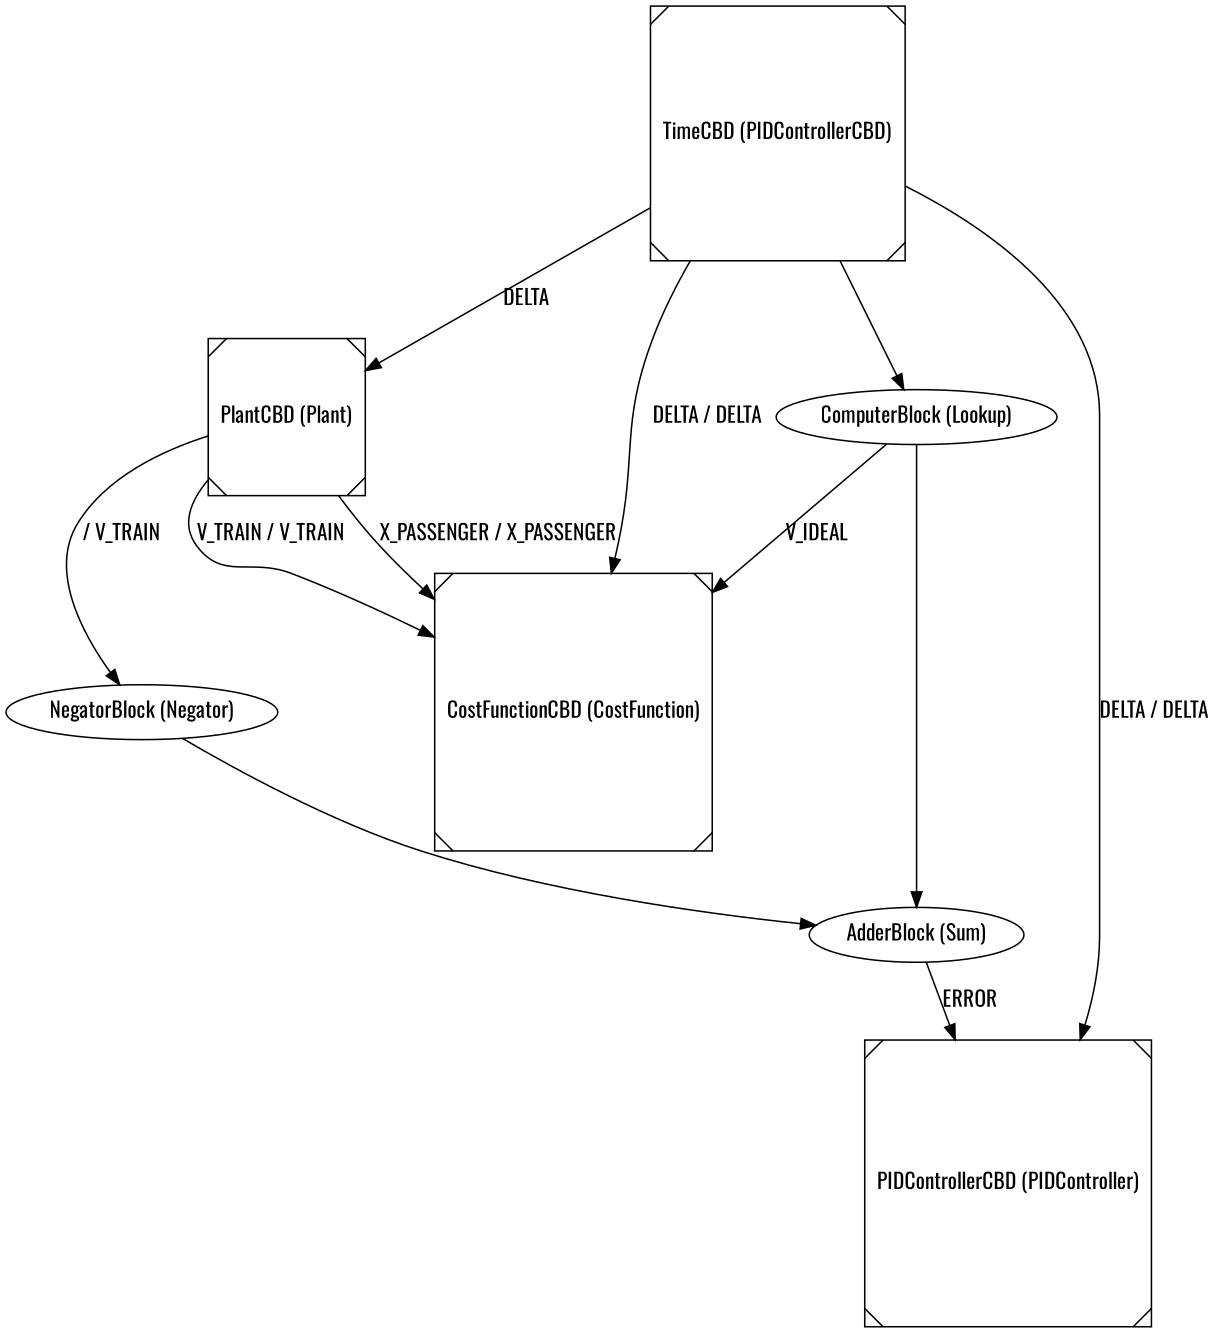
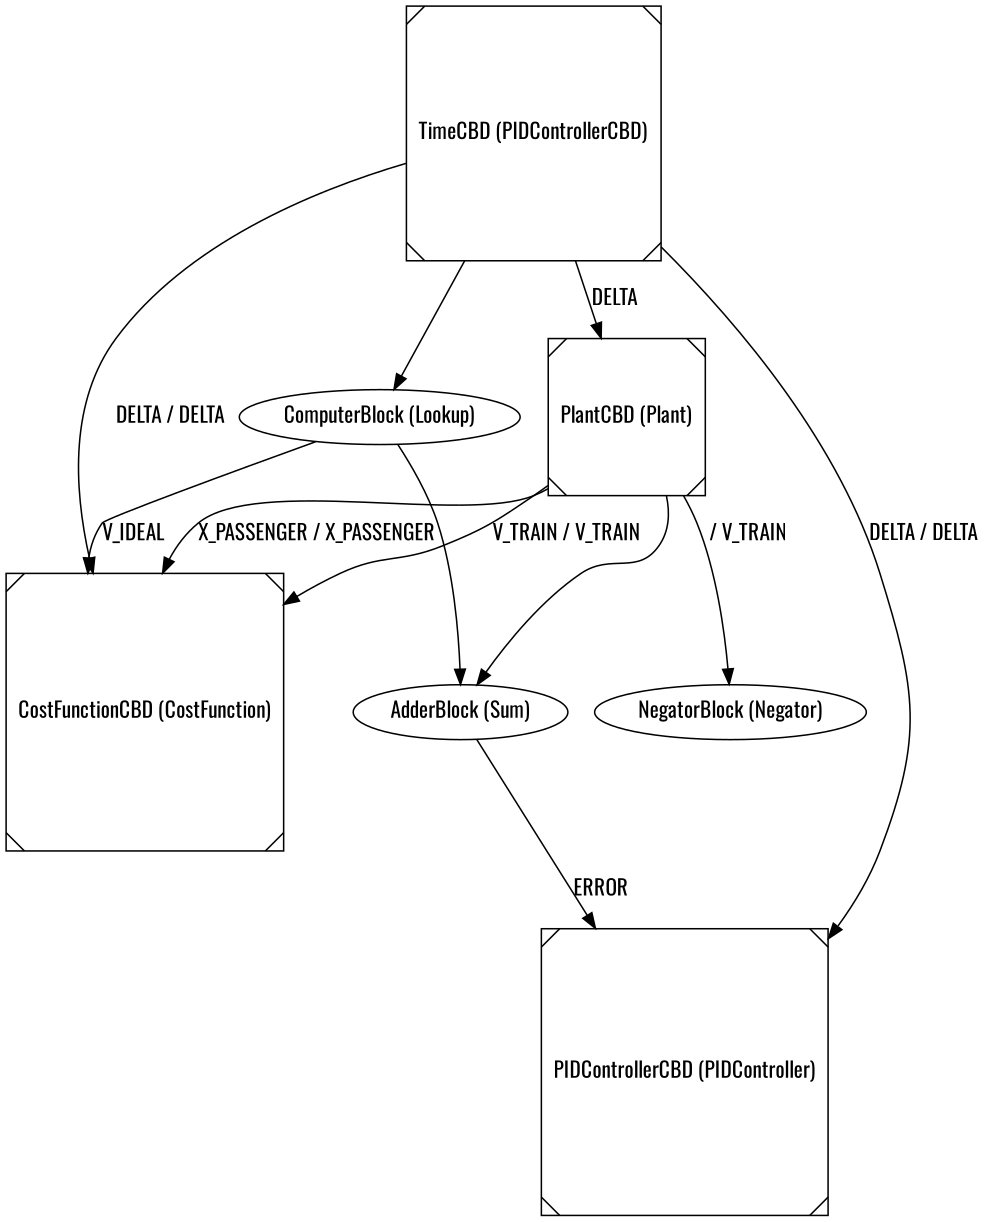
edge "NegatorBlock (Negator)" -> "AdderBlock (Sum)": now "PlantCBD (Plant)" -> "AdderBlock (Sum)"
